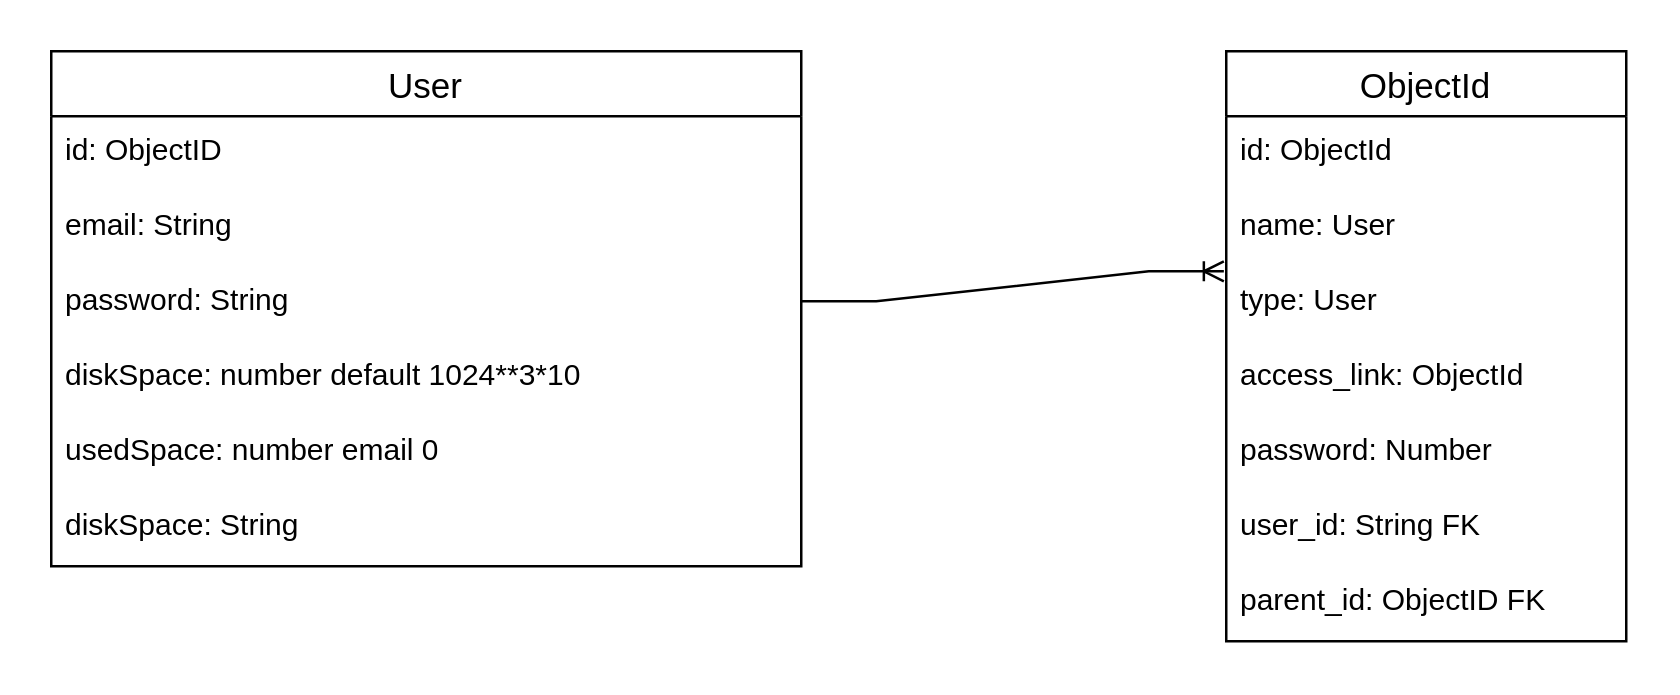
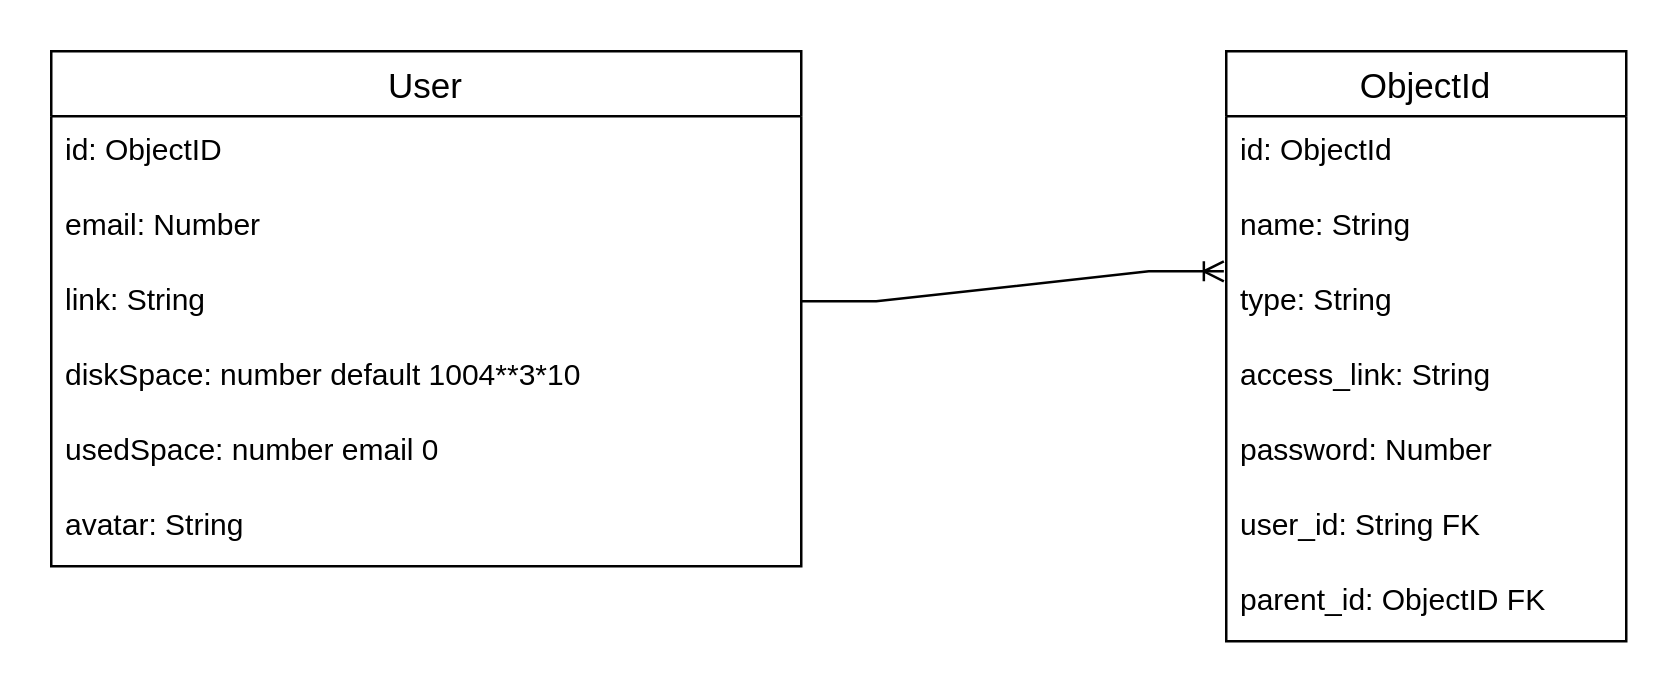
node "email: String": label "email: String" -> "email: Number"
node "name: User": label "name: User" -> "name: String"
node "password: String": label "password: String" -> "link: String"
node "type: User": label "type: User" -> "type: String"
node "diskSpace: number default 1024**3*10": label "diskSpace: number default 1024**3*10" -> "diskSpace: number default 1004**3*10"
node "access_link: ObjectId": label "access_link: ObjectId" -> "access_link: String"
node "diskSpace: String": label "diskSpace: String" -> "avatar: String"
